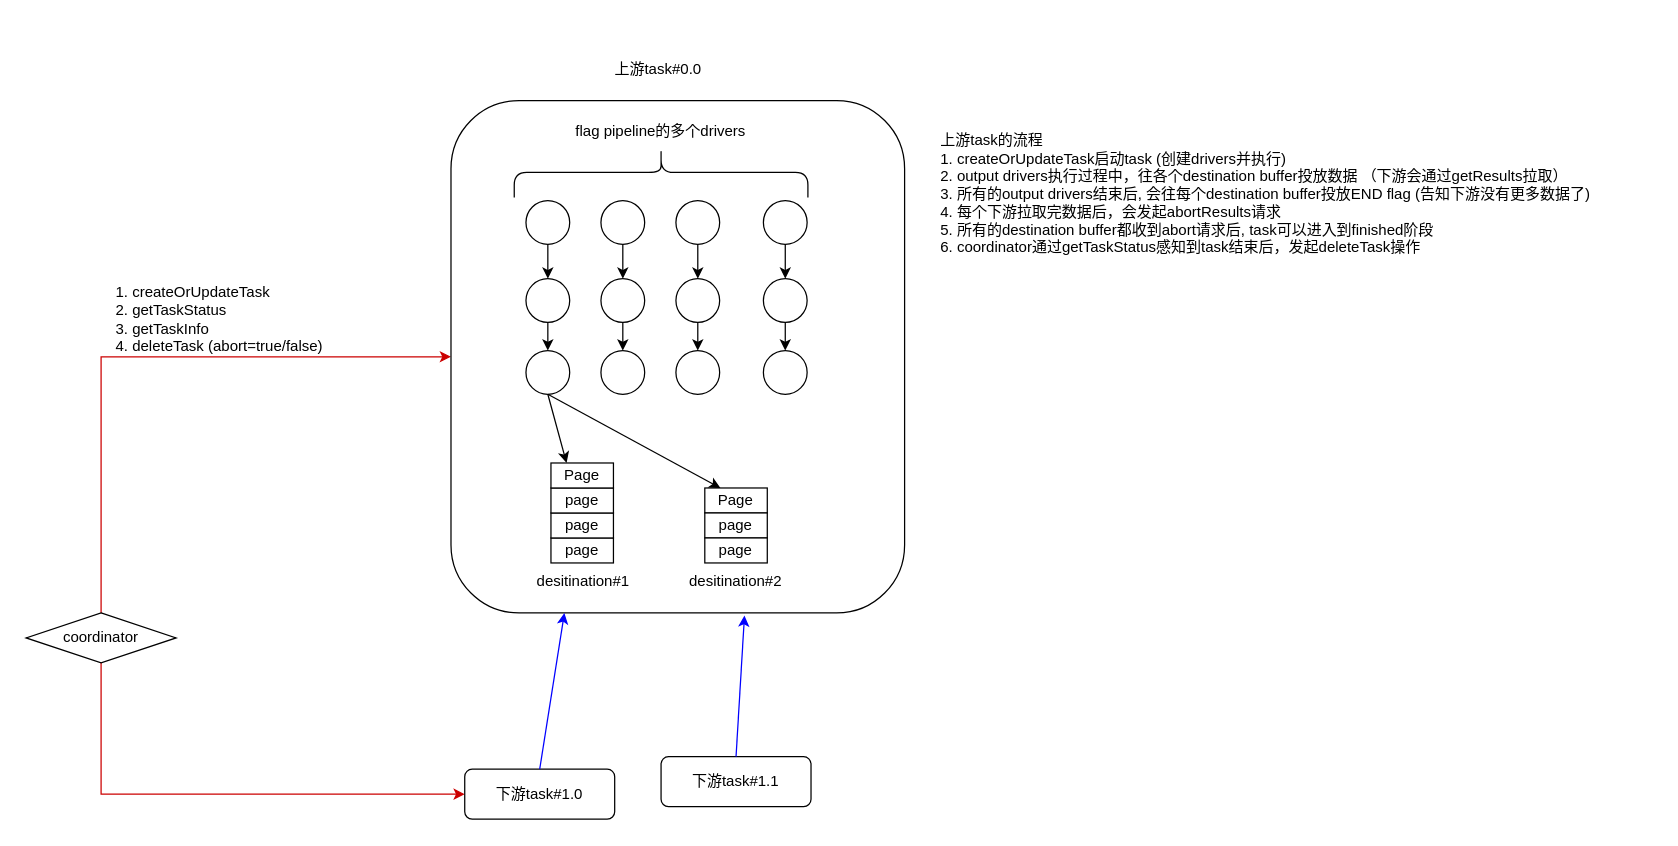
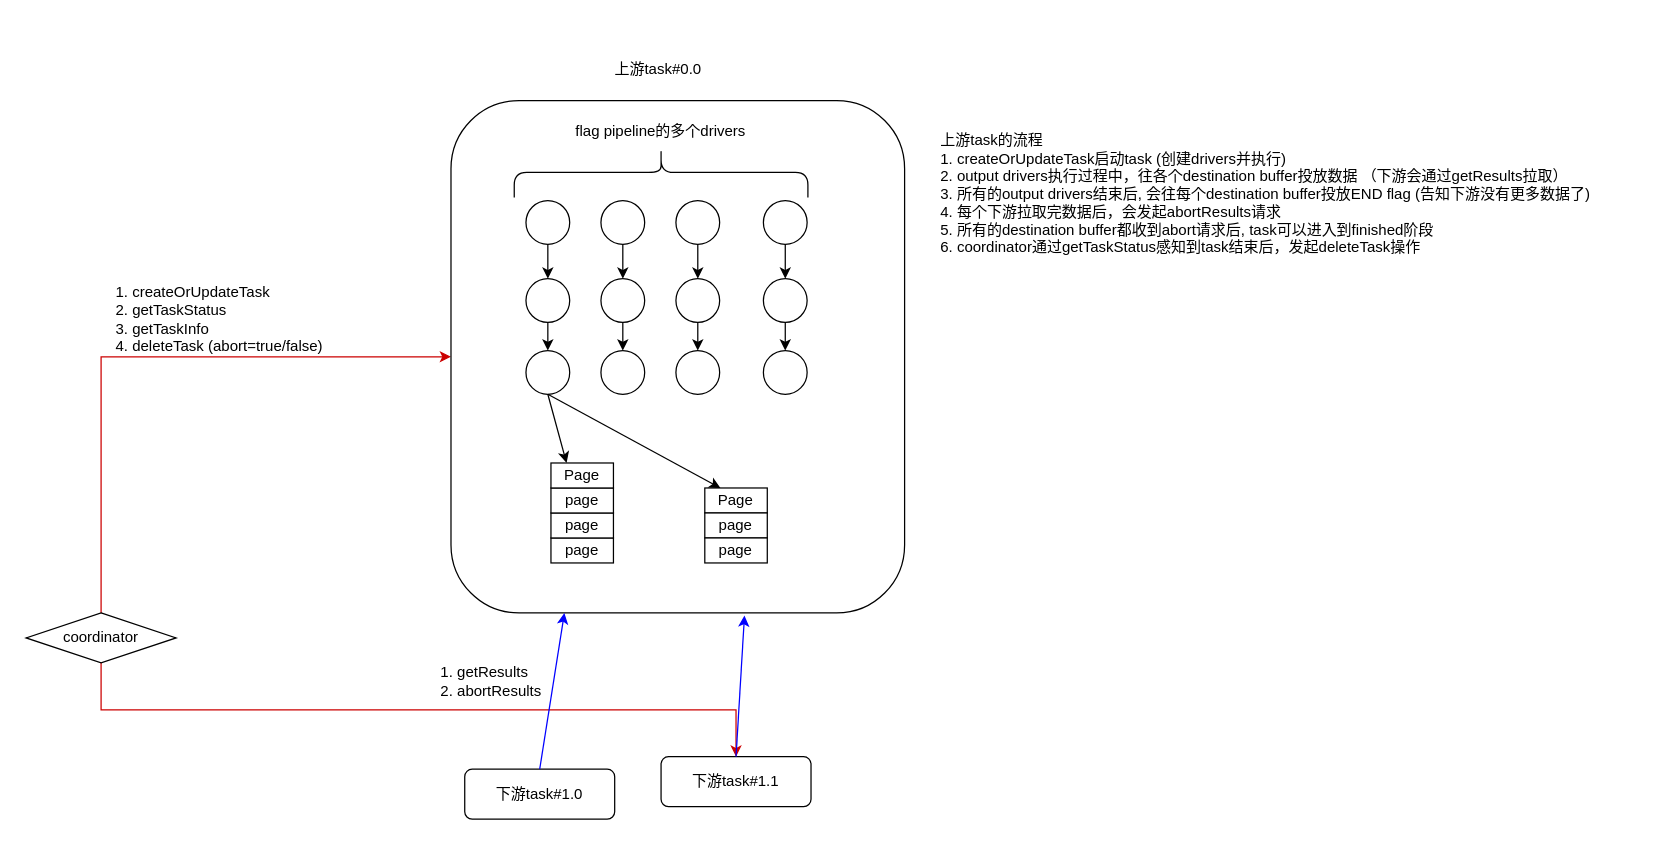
node "desitination#1": removed
node "desitination#2": removed
node "1. getResults 2. abortResults": added
edge "coordinator" -> "下游task#1.0": now "coordinator" -> "下游task#1.1"
